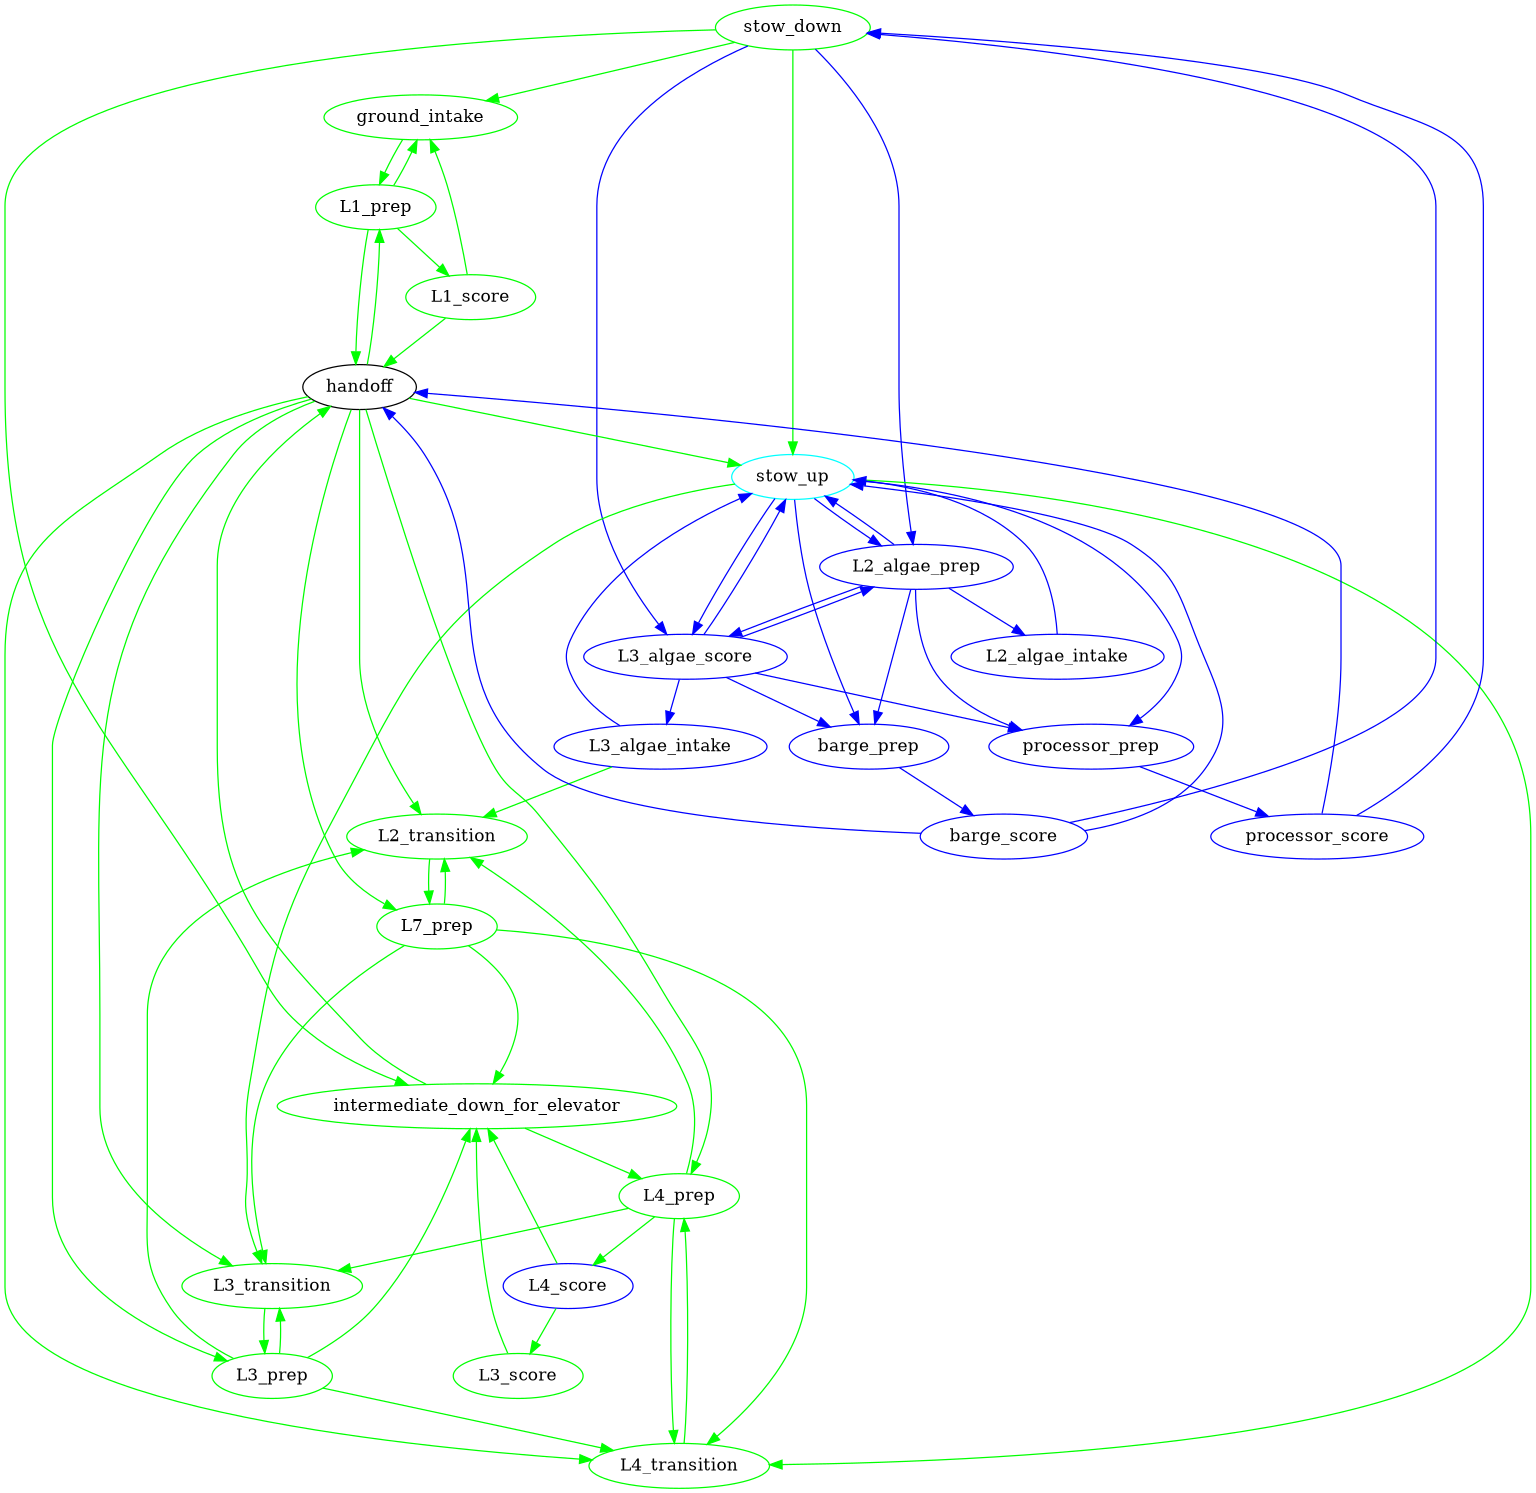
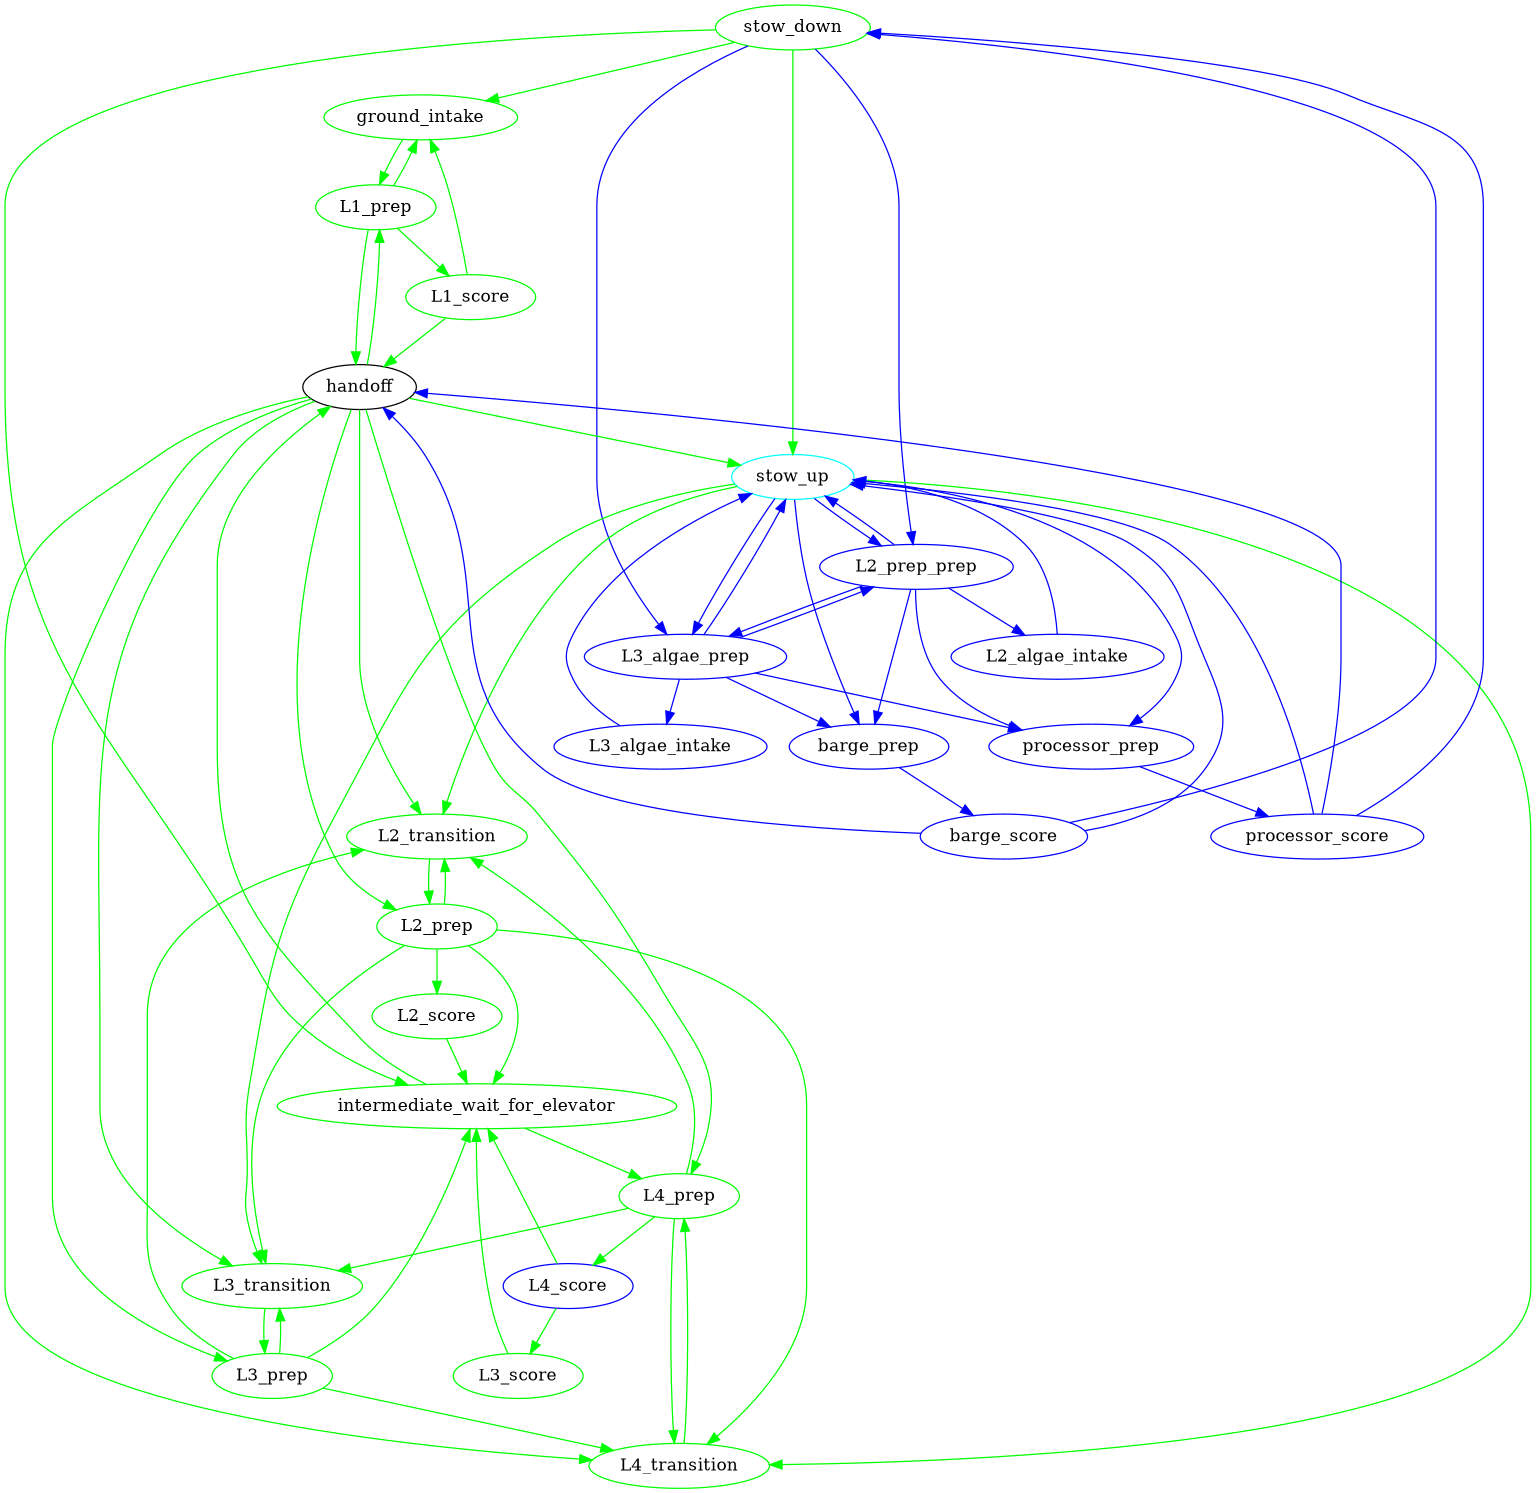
edge "processor_score" -> "stow_up": added
node "L2_algae_prep": label "L2_algae_prep" -> "L2_prep_prep"
node "L3_algae_score": label "L3_algae_score" -> "L3_algae_prep"
edge "L3_algae_intake" -> "L2_transition": now "stow_up" -> "L2_transition"
node "L7_prep": label "L7_prep" -> "L2_prep"
node "L2_score": added
node "intermediate_down_for_elevator": label "intermediate_down_for_elevator" -> "intermediate_wait_for_elevator"
